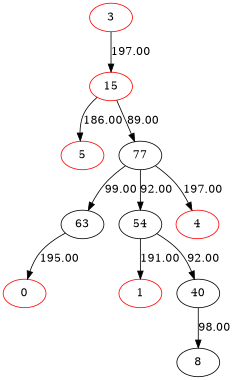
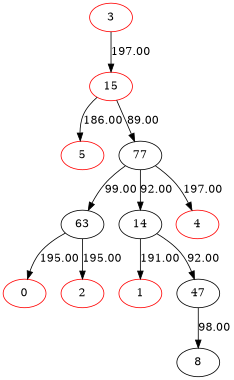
node "54": label "54" -> "14"
node "2": added
node "40": label "40" -> "47"
